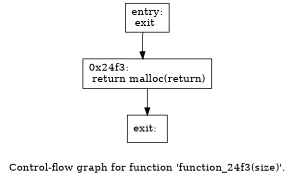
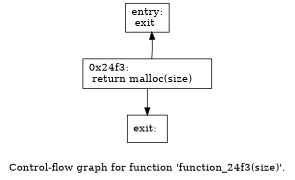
edge "entry:" -> "0x24f3:": reversed
node "0x24f3:": text "return malloc(return)" -> "return malloc(size)"
